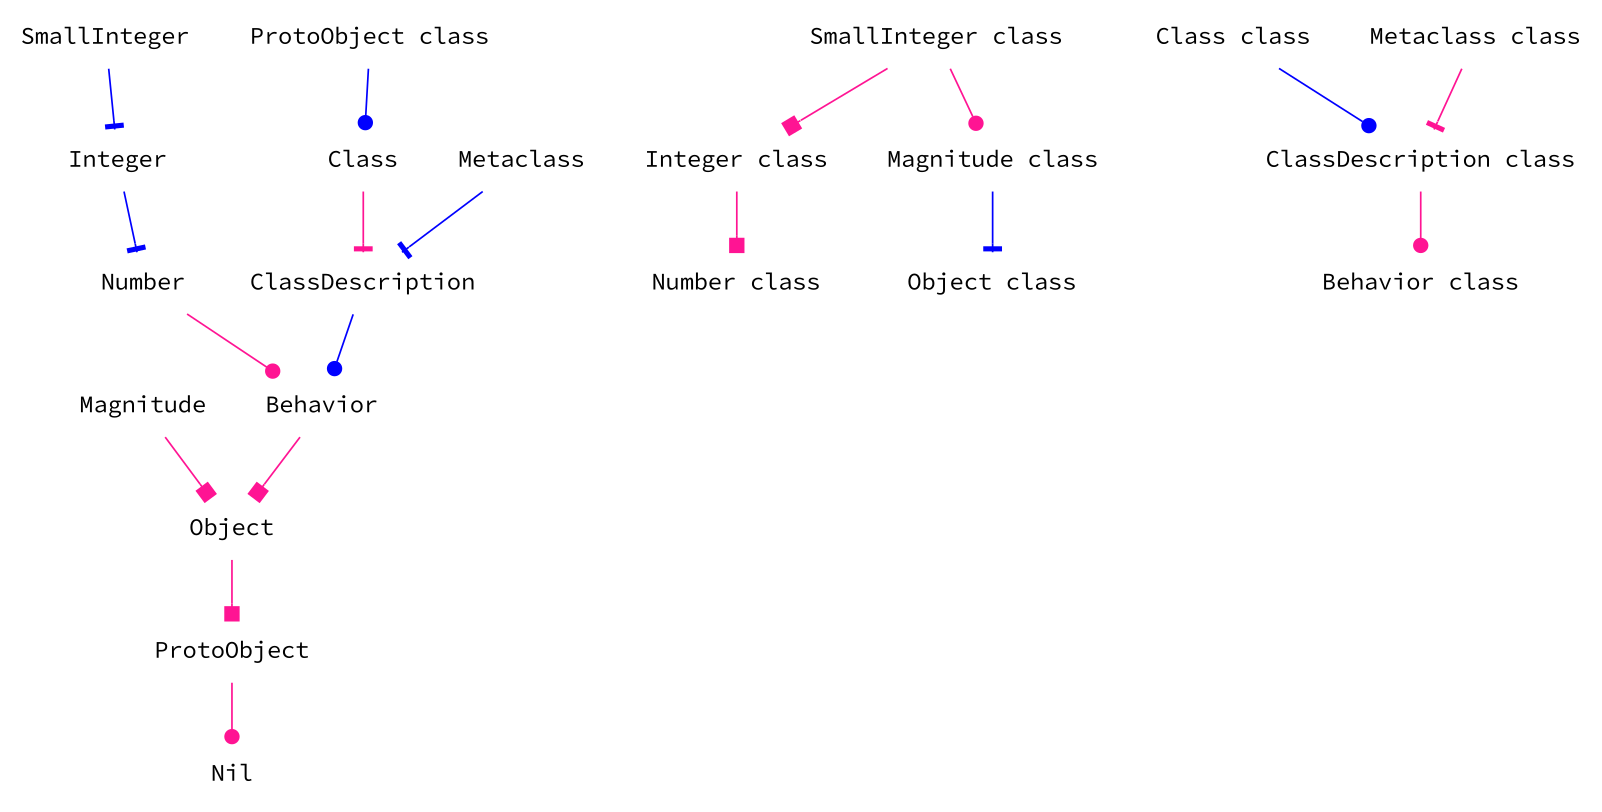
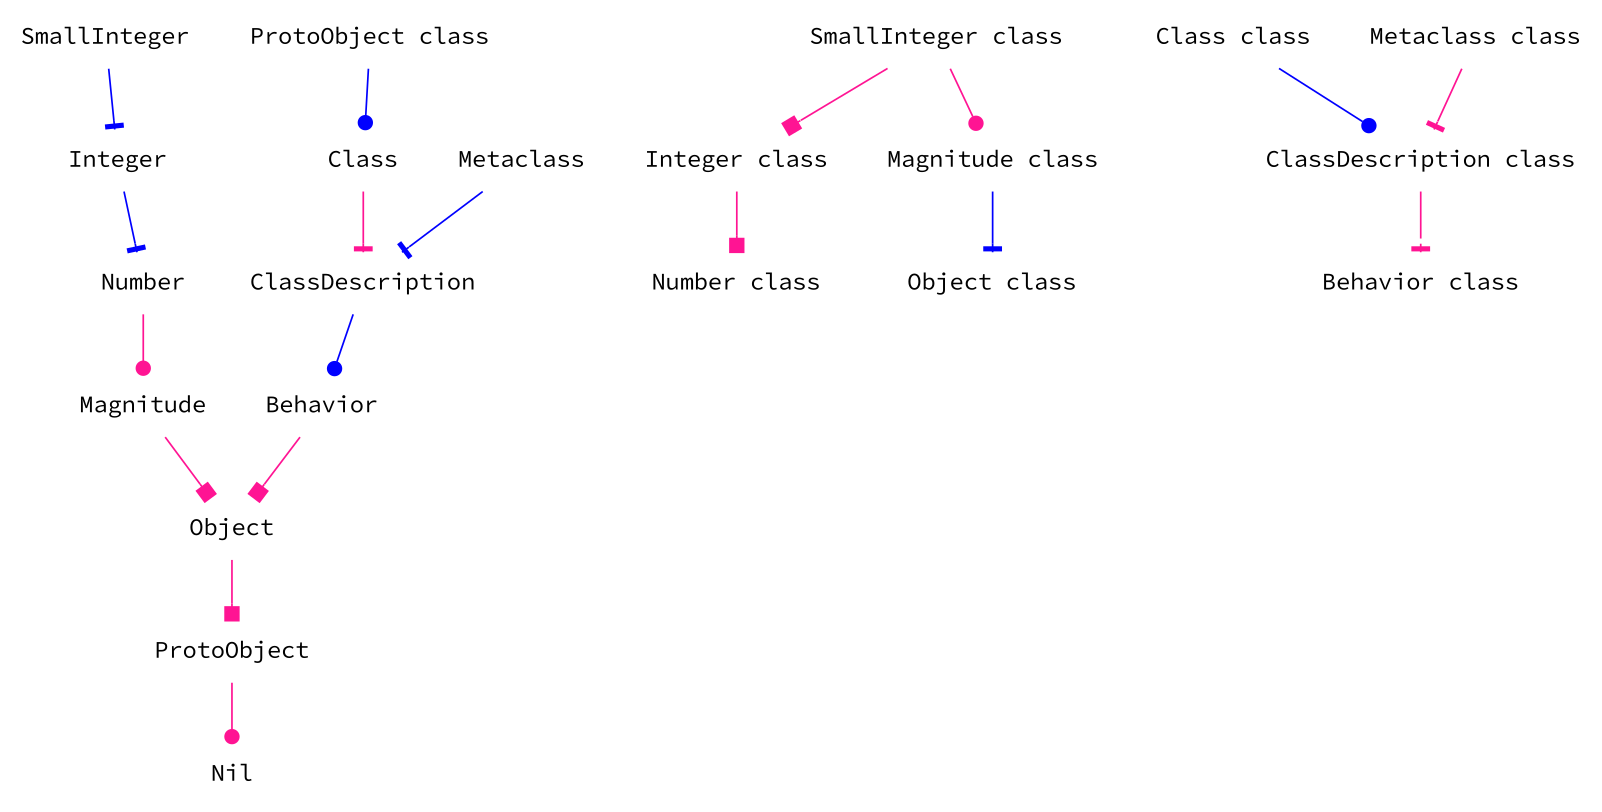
edge "ClassDescription class" -> "Behavior class": arrowhead dot -> tee
edge "Number" -> "Behavior": now "Number" -> "Magnitude"
